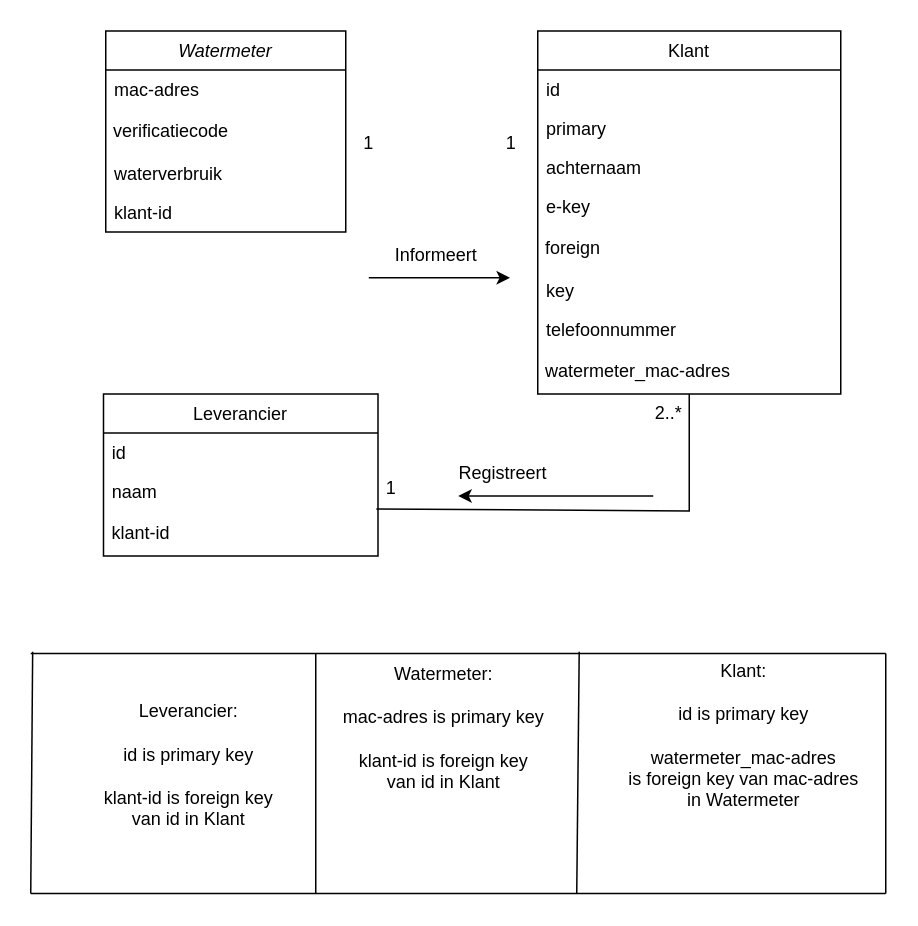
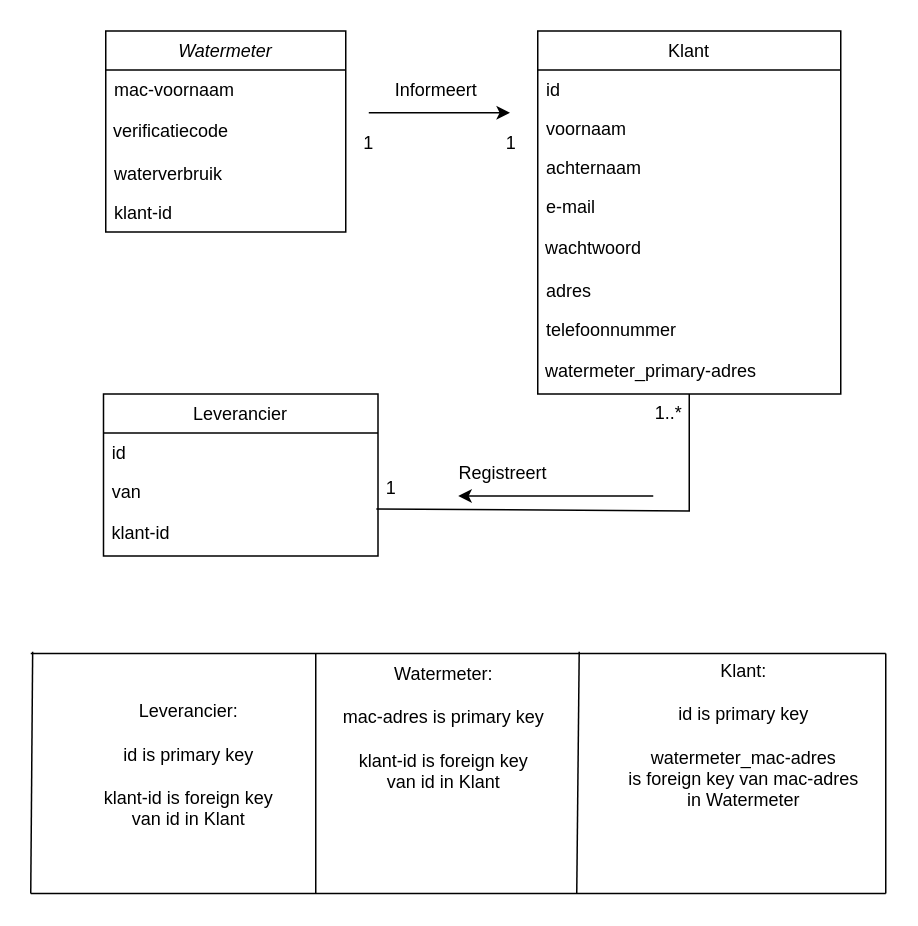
node "mac-adres": label "mac-adres" -> "mac-voornaam"
node "primary": label "primary" -> "voornaam"
node "e-key": label "e-key" -> "e-mail"
node "foreign": label "foreign" -> "wachtwoord"
node "Informeert": moved (436, 256) -> (436, 91)
node "key": label "key" -> "adres"
node "watermeter_mac-adres": label "watermeter_mac-adres" -> "watermeter_primary-adres"
node "2..*": label "2..*" -> "1..*"
node "naam": label "naam" -> "van"
